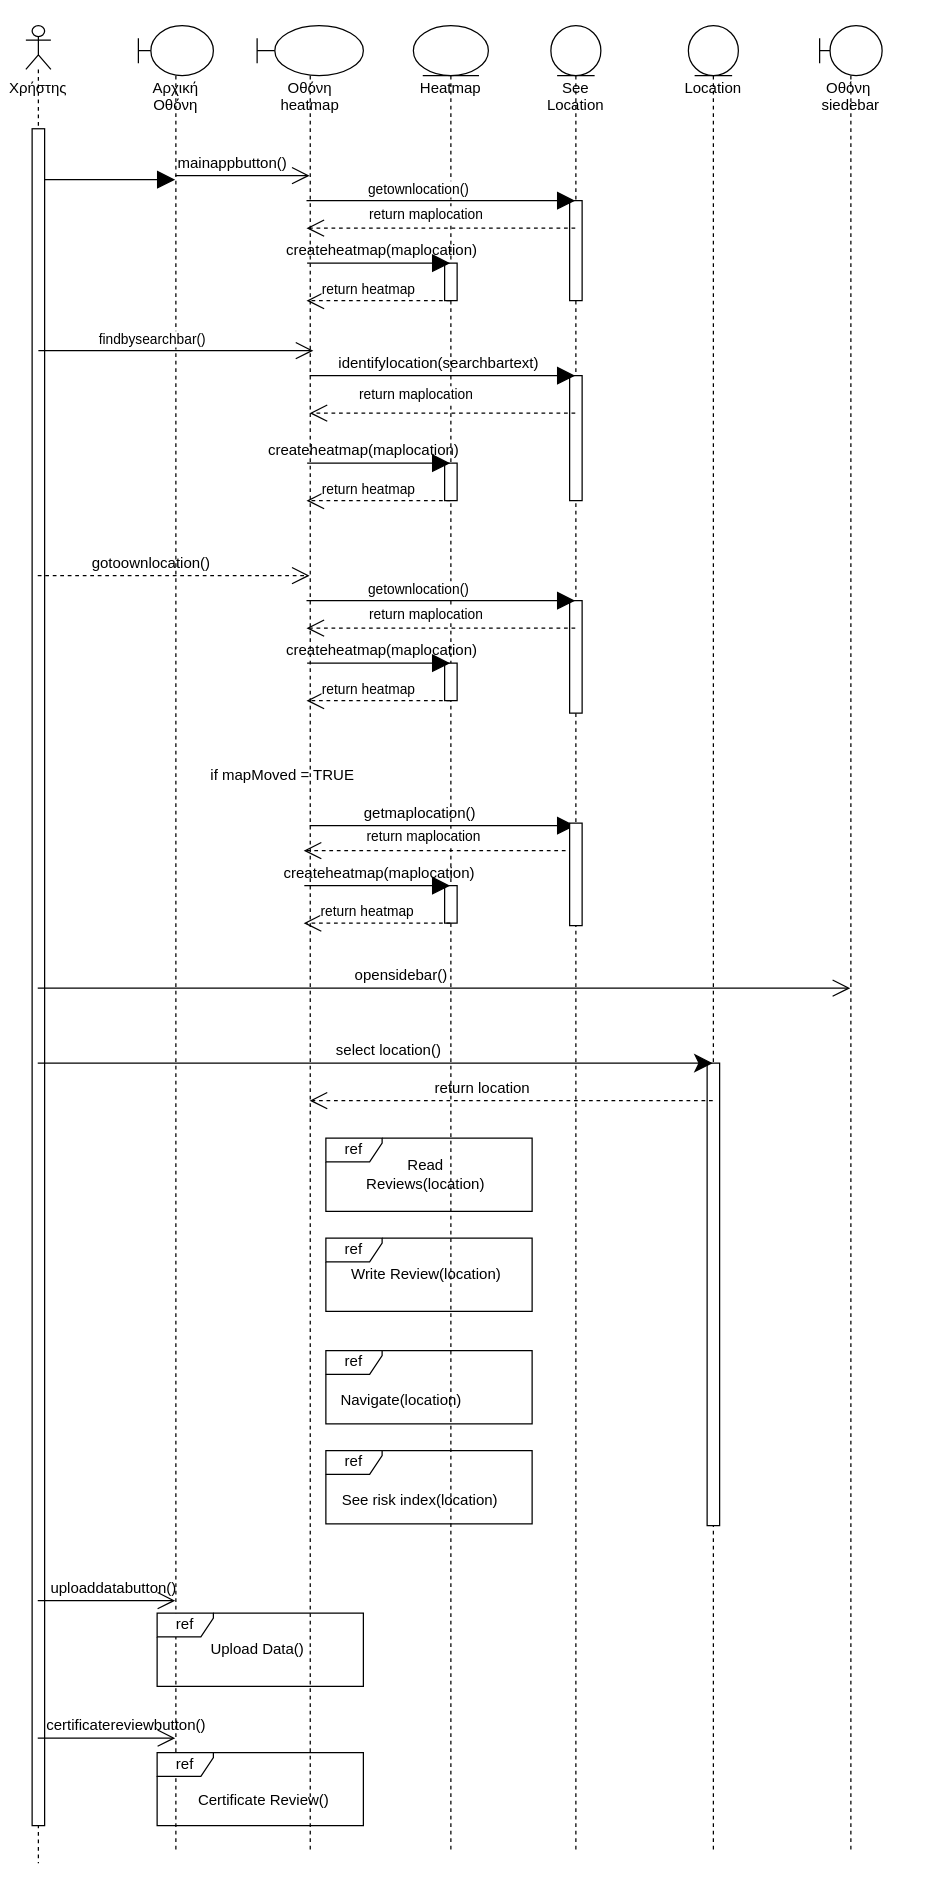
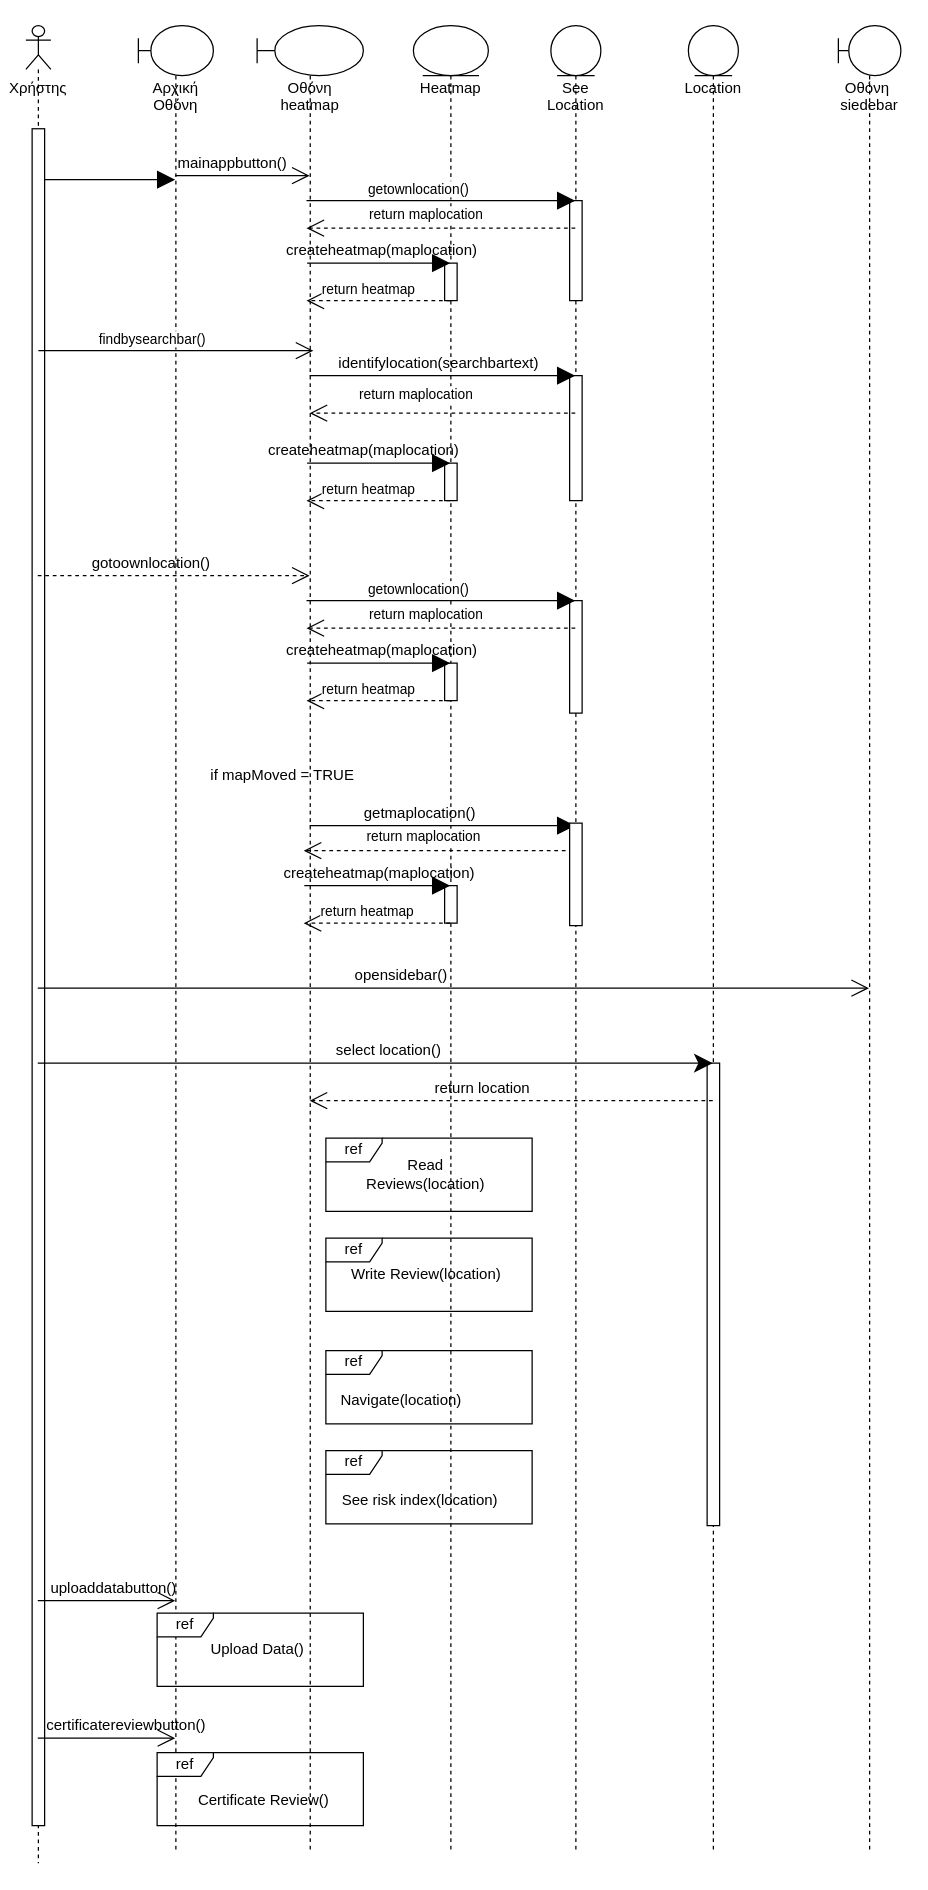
node "Οθόνη siedebar": moved (851, 938) -> (869, 938)
